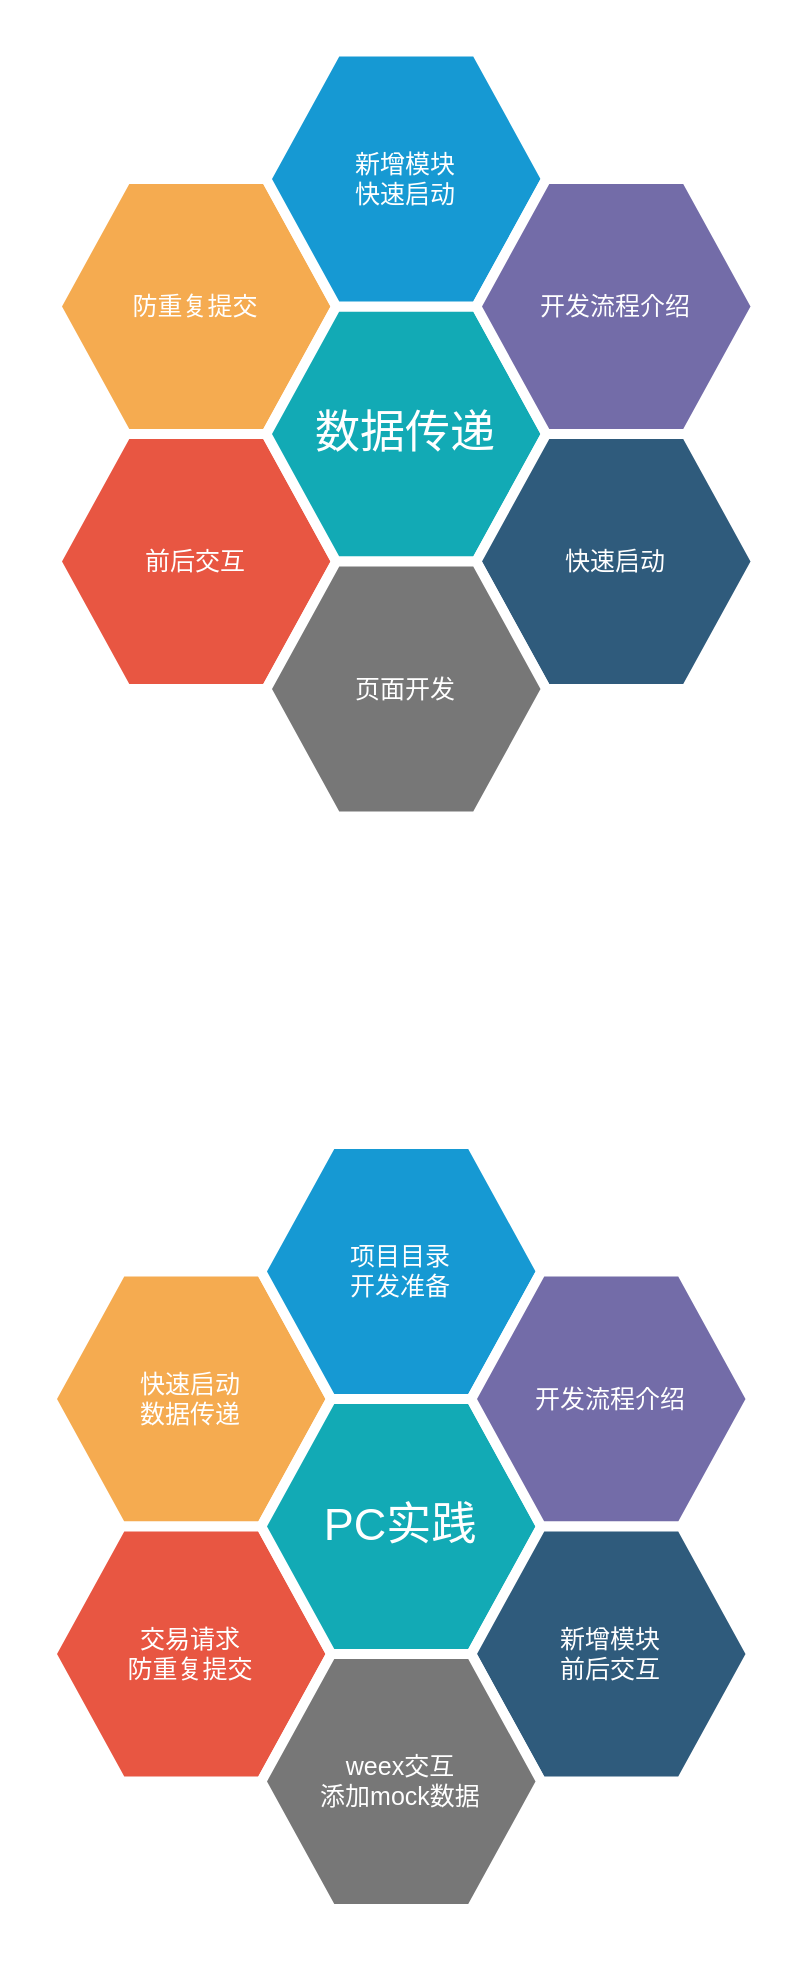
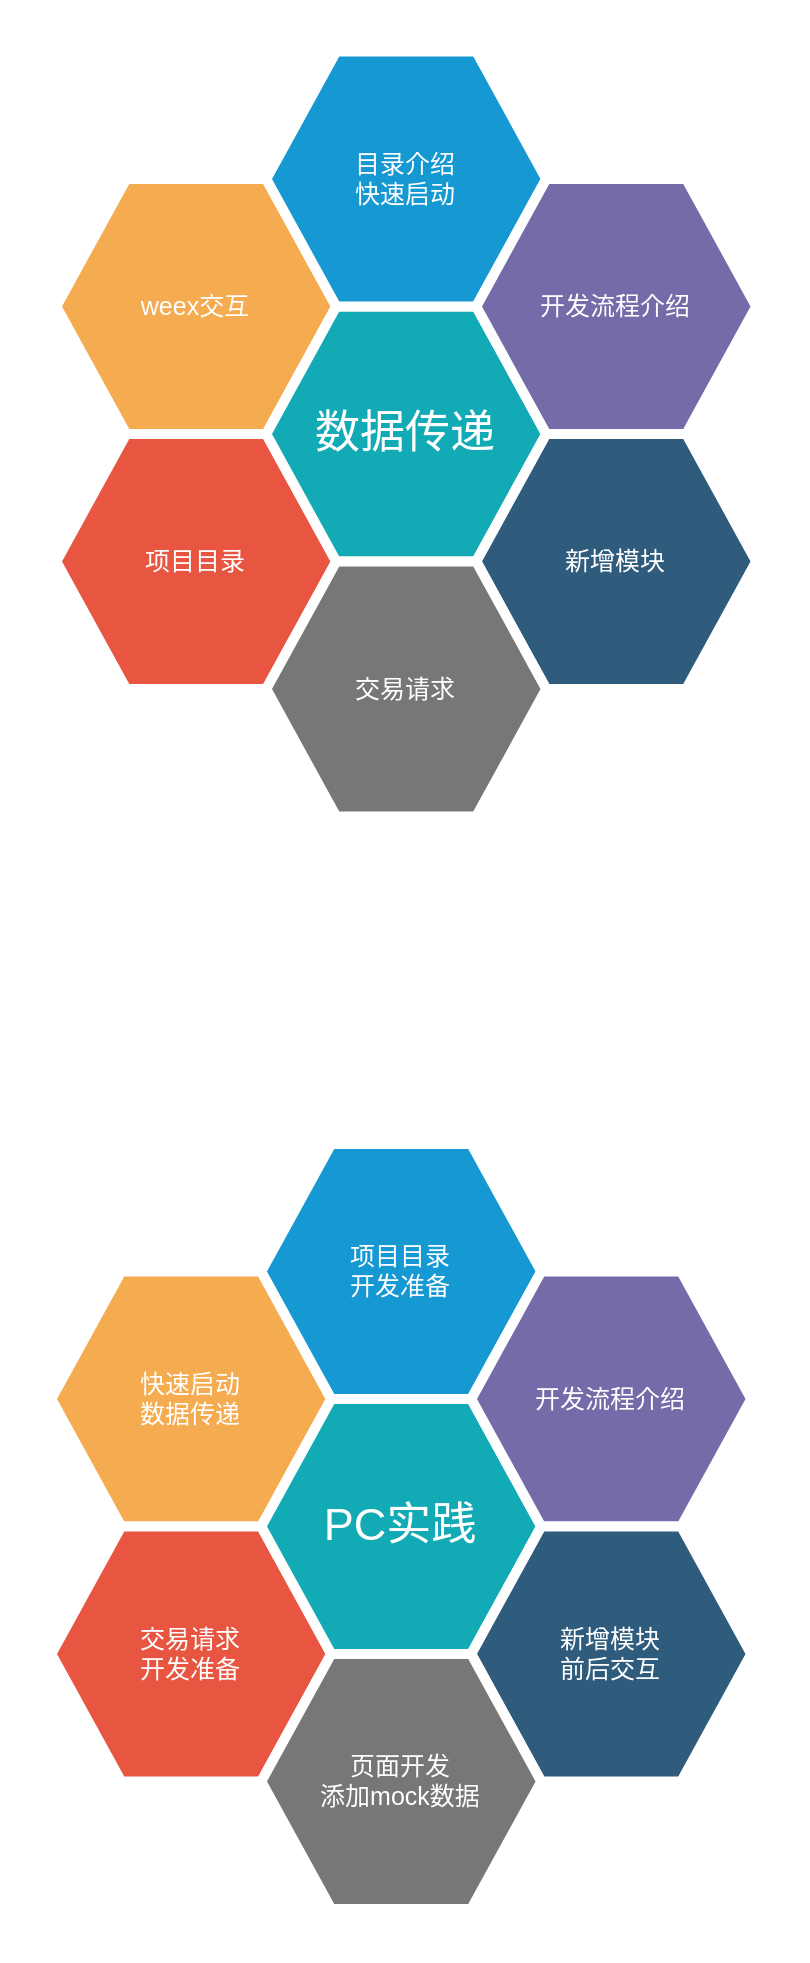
node "新增模块 快速启动": label "新增模块 快速启动" -> "目录介绍 快速启动"
node "防重复提交": label "防重复提交" -> "weex交互"
node "前后交互": label "前后交互" -> "项目目录"
node "快速启动": label "快速启动" -> "新增模块"
node "页面开发": label "页面开发" -> "交易请求"
node "交易请求 防重复提交": label "交易请求 防重复提交" -> "交易请求 开发准备"
node "weex交互 添加mock数据": label "weex交互 添加mock数据" -> "页面开发 添加mock数据"
